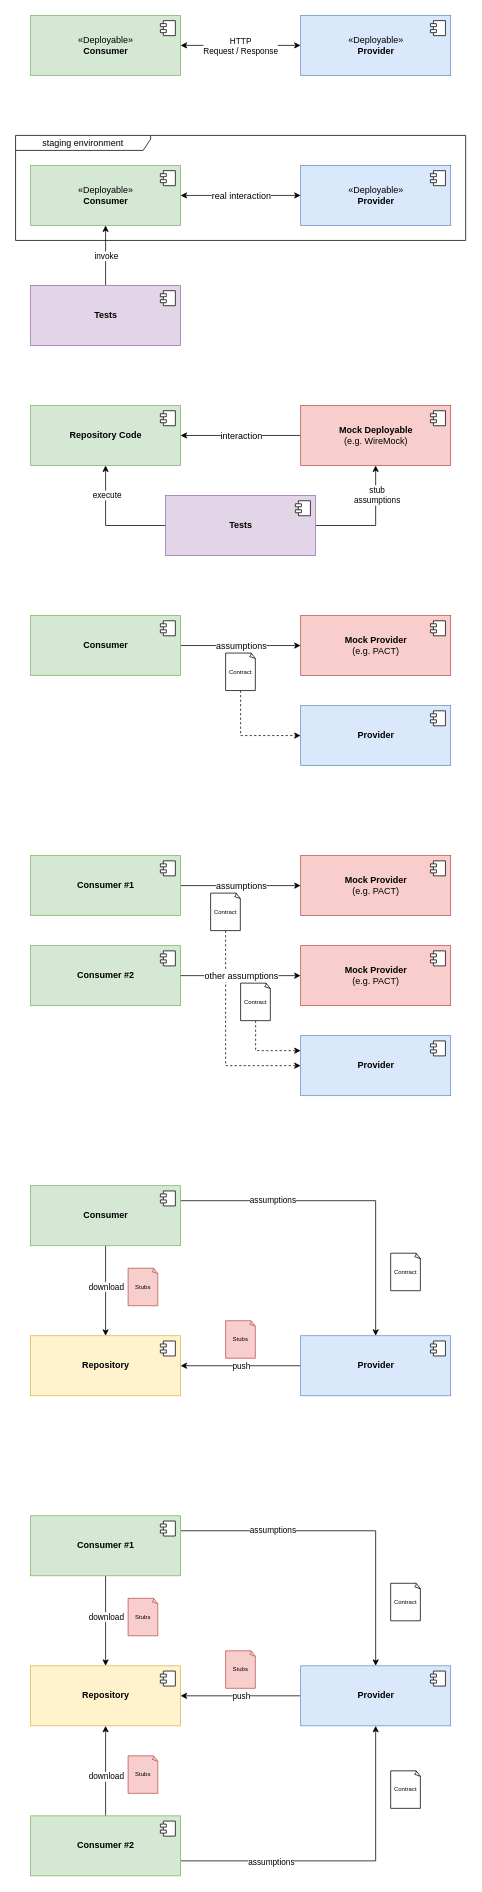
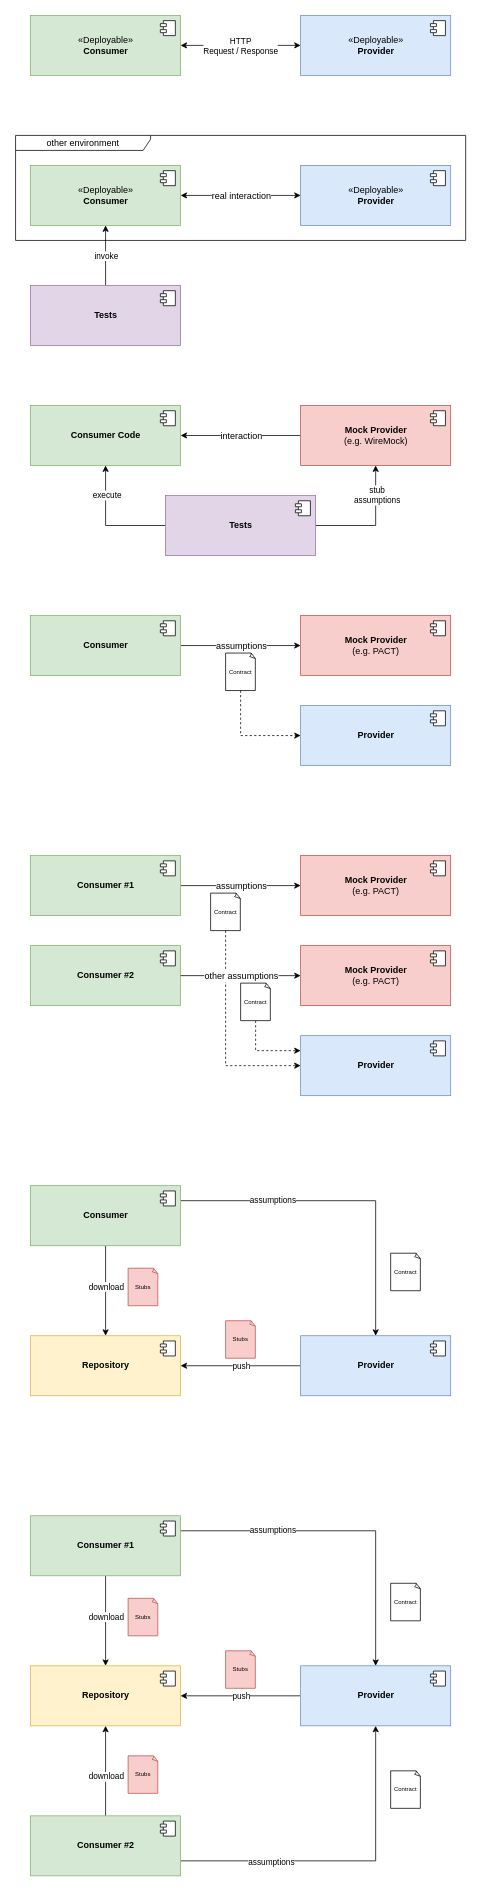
node "staging environment": label "staging environment" -> "other environment"
node "Repository Code": label "Repository Code" -> "Consumer Code"
node "Mock Deployable (e.g. WireMock)": label "Mock Deployable (e.g. WireMock)" -> "Mock Provider (e.g. WireMock)"
